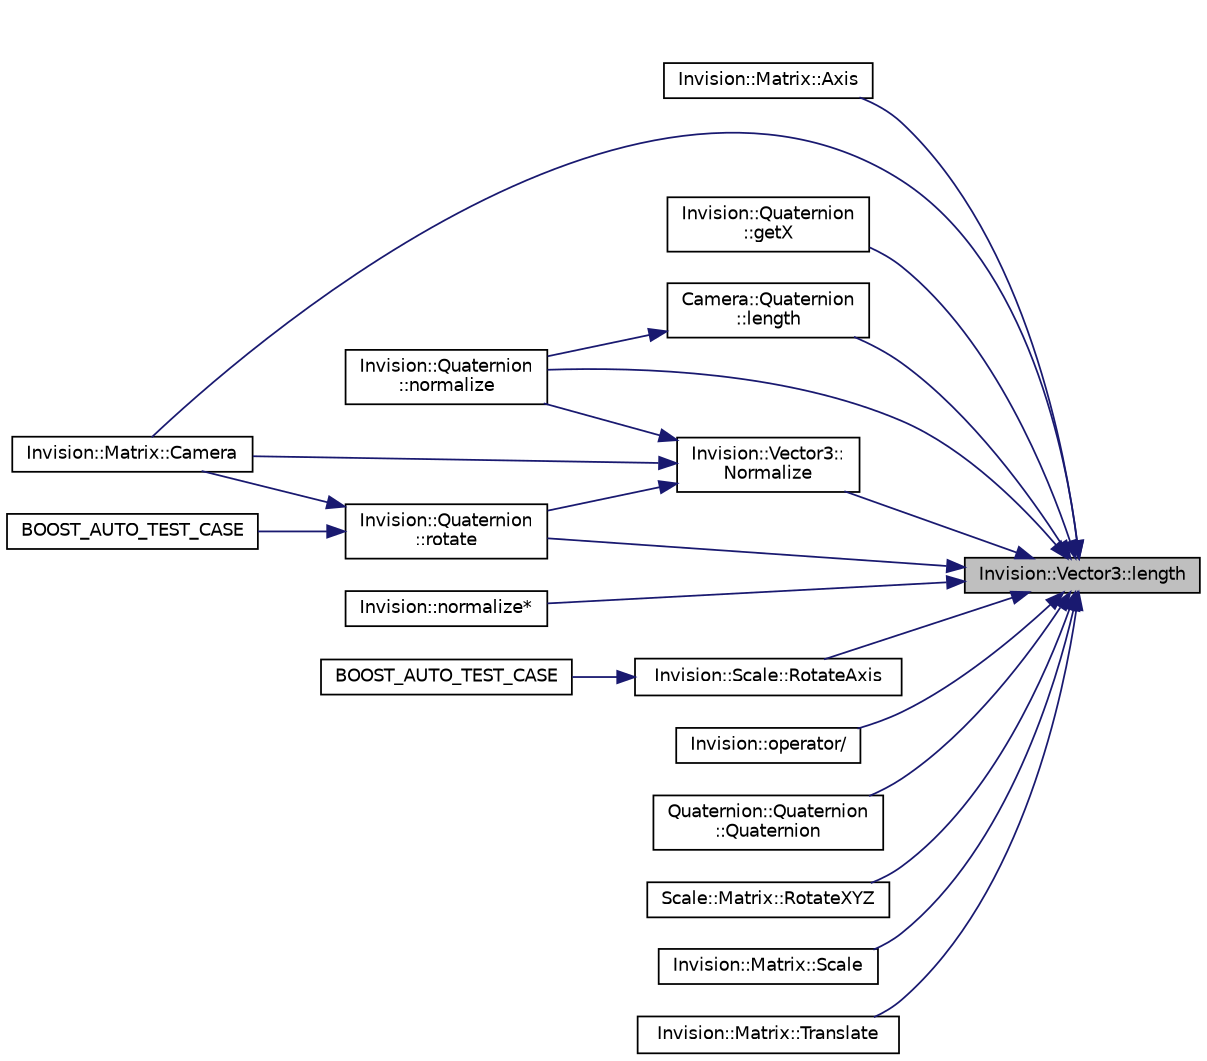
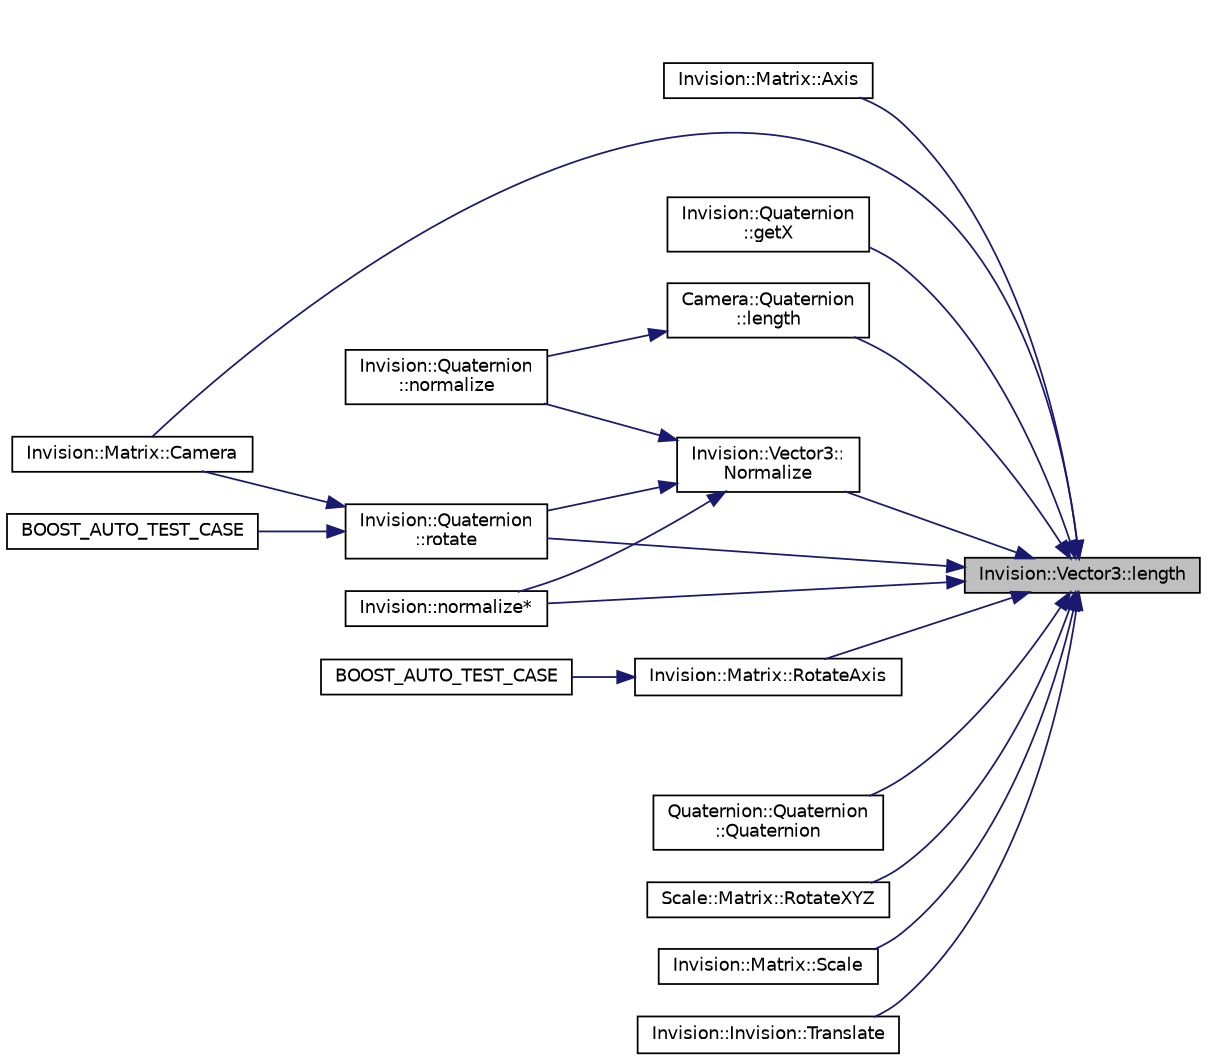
edge "Invision::Quaternion ::normalize" -> "Invision::Vector3::length": removed
edge "Invision::Matrix::Camera" -> "Invision::Vector3:: Normalize": now "Invision::normalize*" -> "Invision::Vector3:: Normalize"
node "Invision::Scale::RotateAxis": label "Invision::Scale::RotateAxis" -> "Invision::Matrix::RotateAxis"
node "Invision::operator/": removed
node "Invision::Matrix::Translate": label "Invision::Matrix::Translate" -> "Invision::Invision::Translate"
